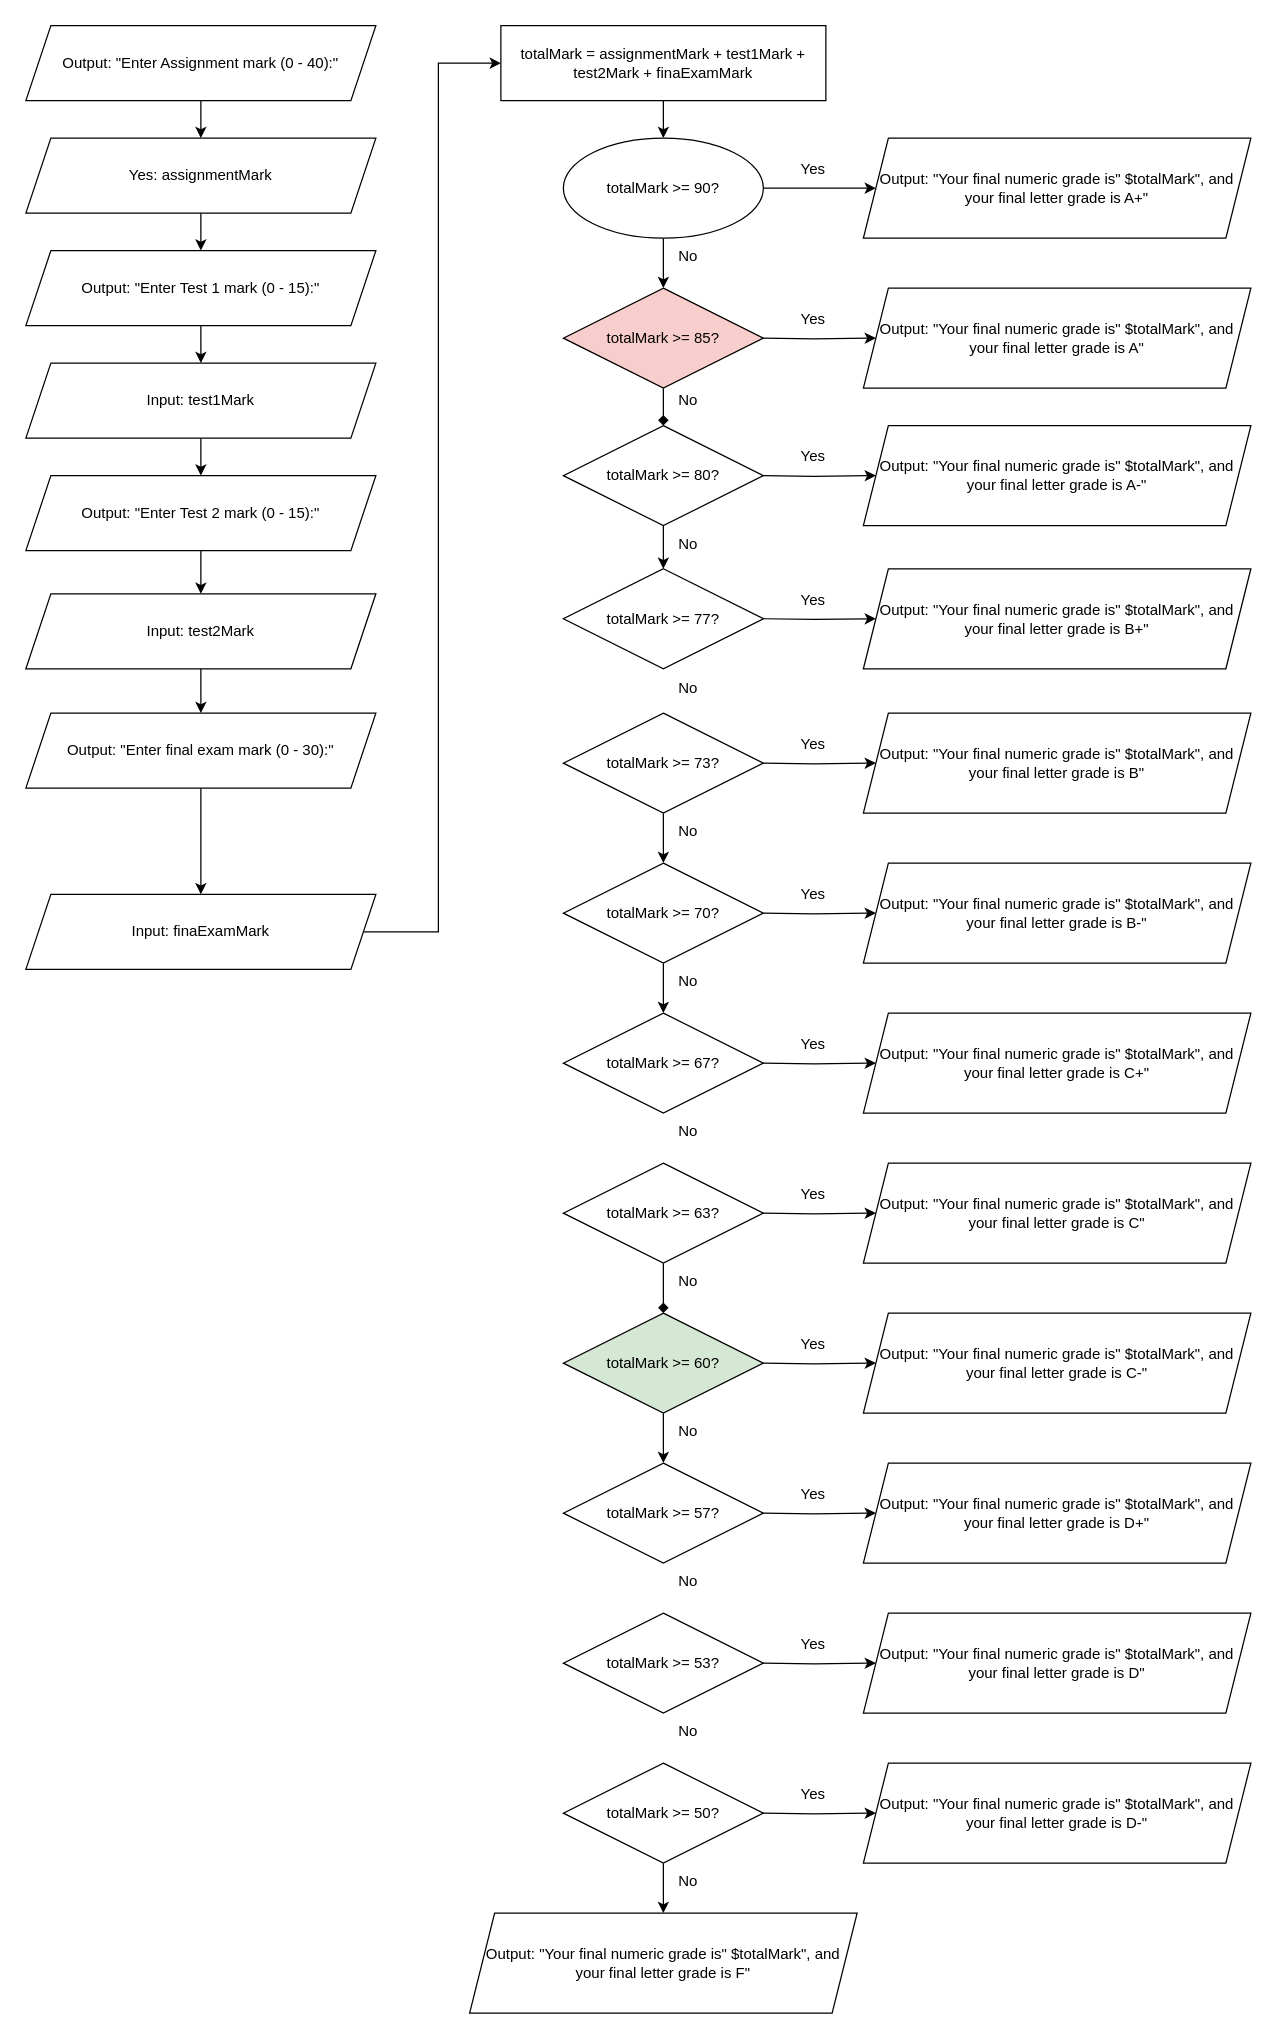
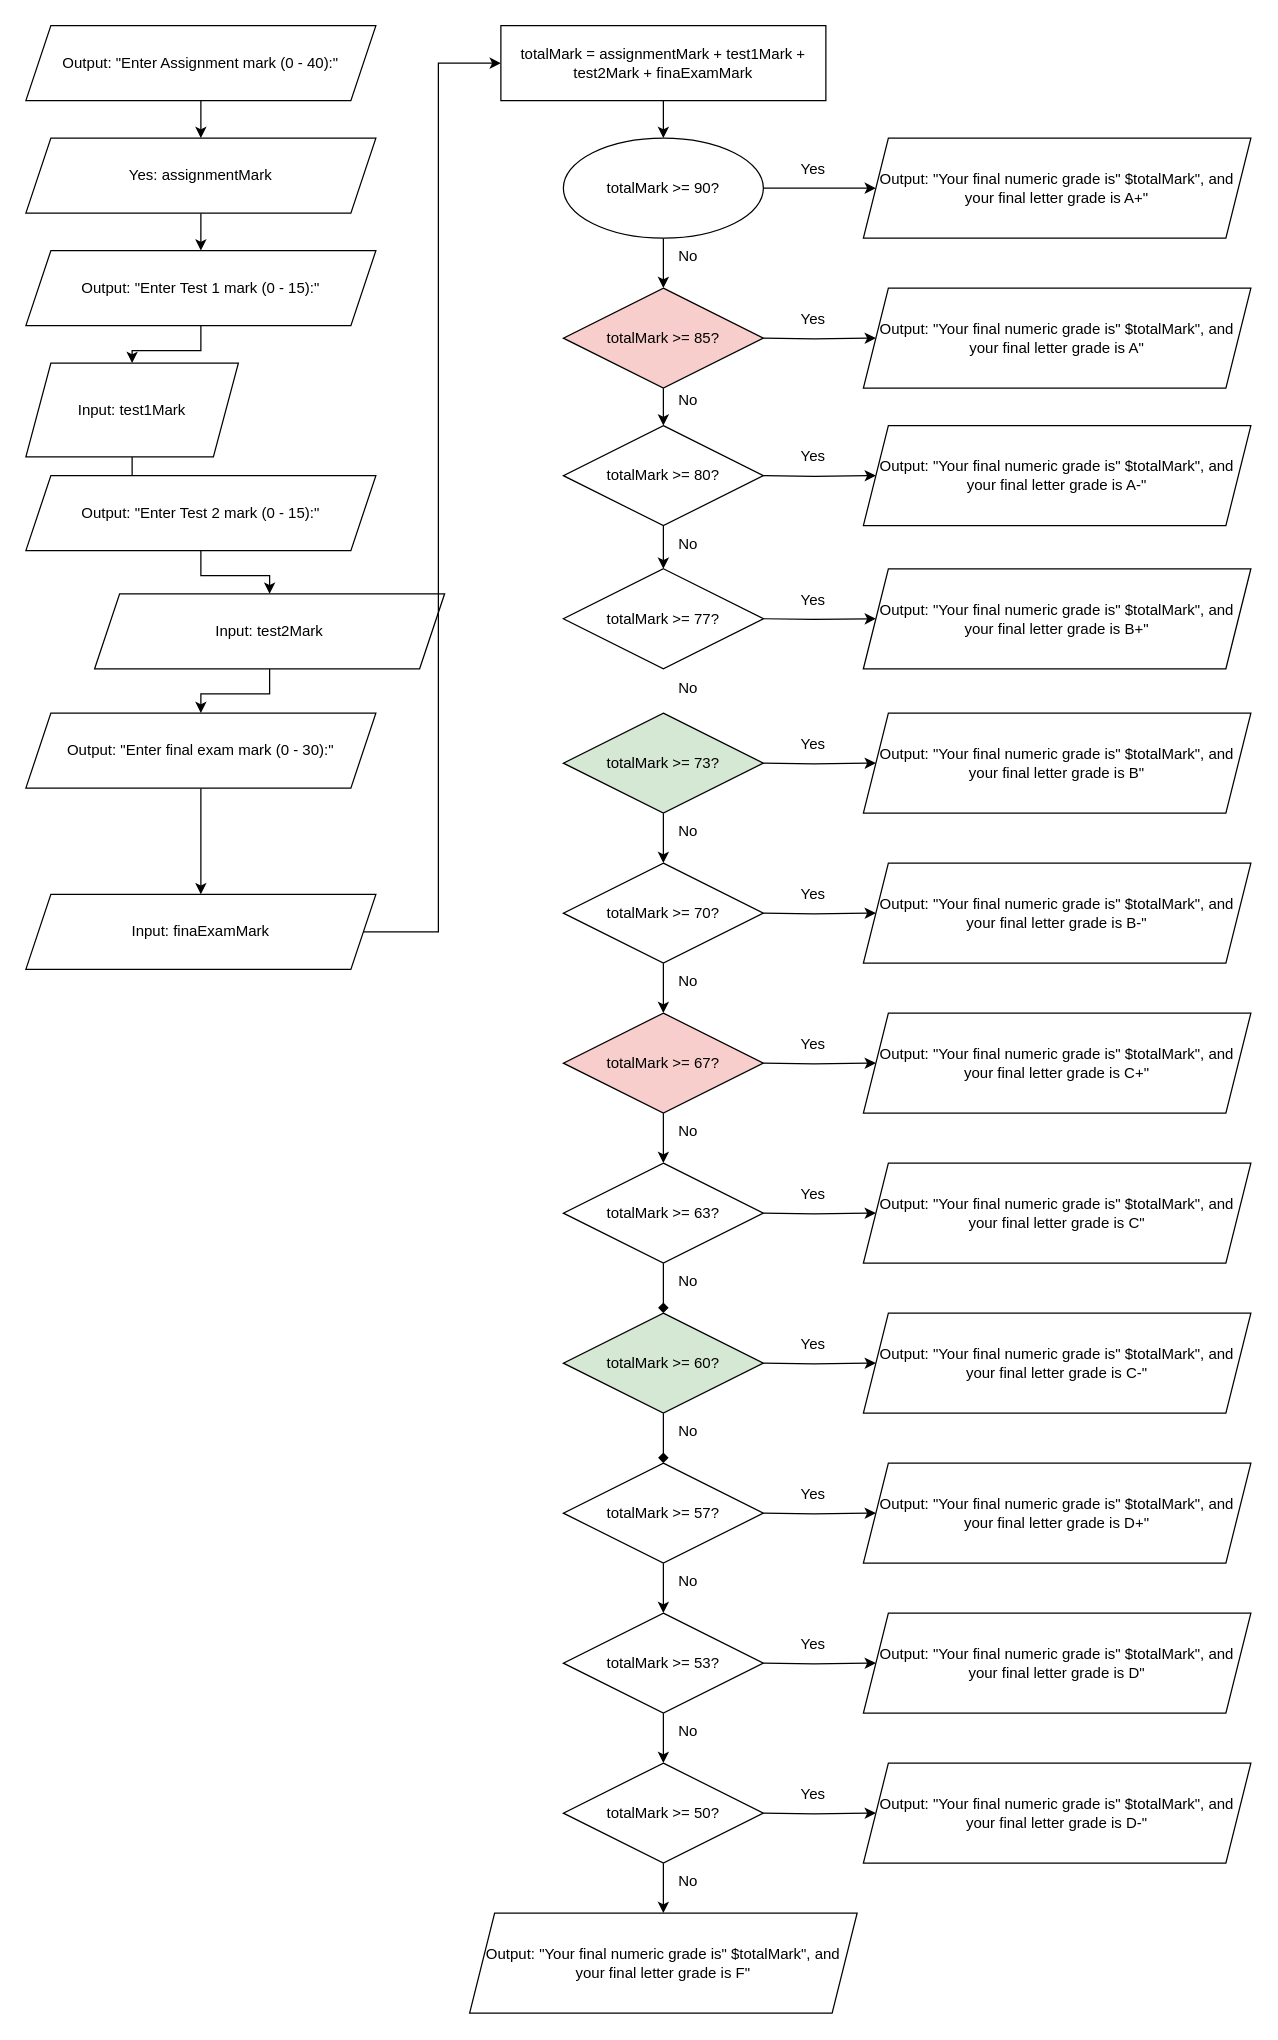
node "Input: test1Mark": size 350x75 -> 213x94
edge "totalMark >= 85?" -> "totalMark >= 80?": arrowhead diamond -> classic
node "Input: test2Mark": moved (201, 631) -> (269, 631)
node "totalMark >= 73?": fillcolor #ffffff -> #d5e8d4
node "totalMark >= 67?": fillcolor #ffffff -> #f8cecc
edge "totalMark >= 67?" -> "totalMark >= 63?": added
edge "totalMark >= 60?" -> "totalMark >= 57?": arrowhead classic -> diamond
edge "totalMark >= 57?" -> "totalMark >= 53?": added
edge "totalMark >= 53?" -> "totalMark >= 50?": added
